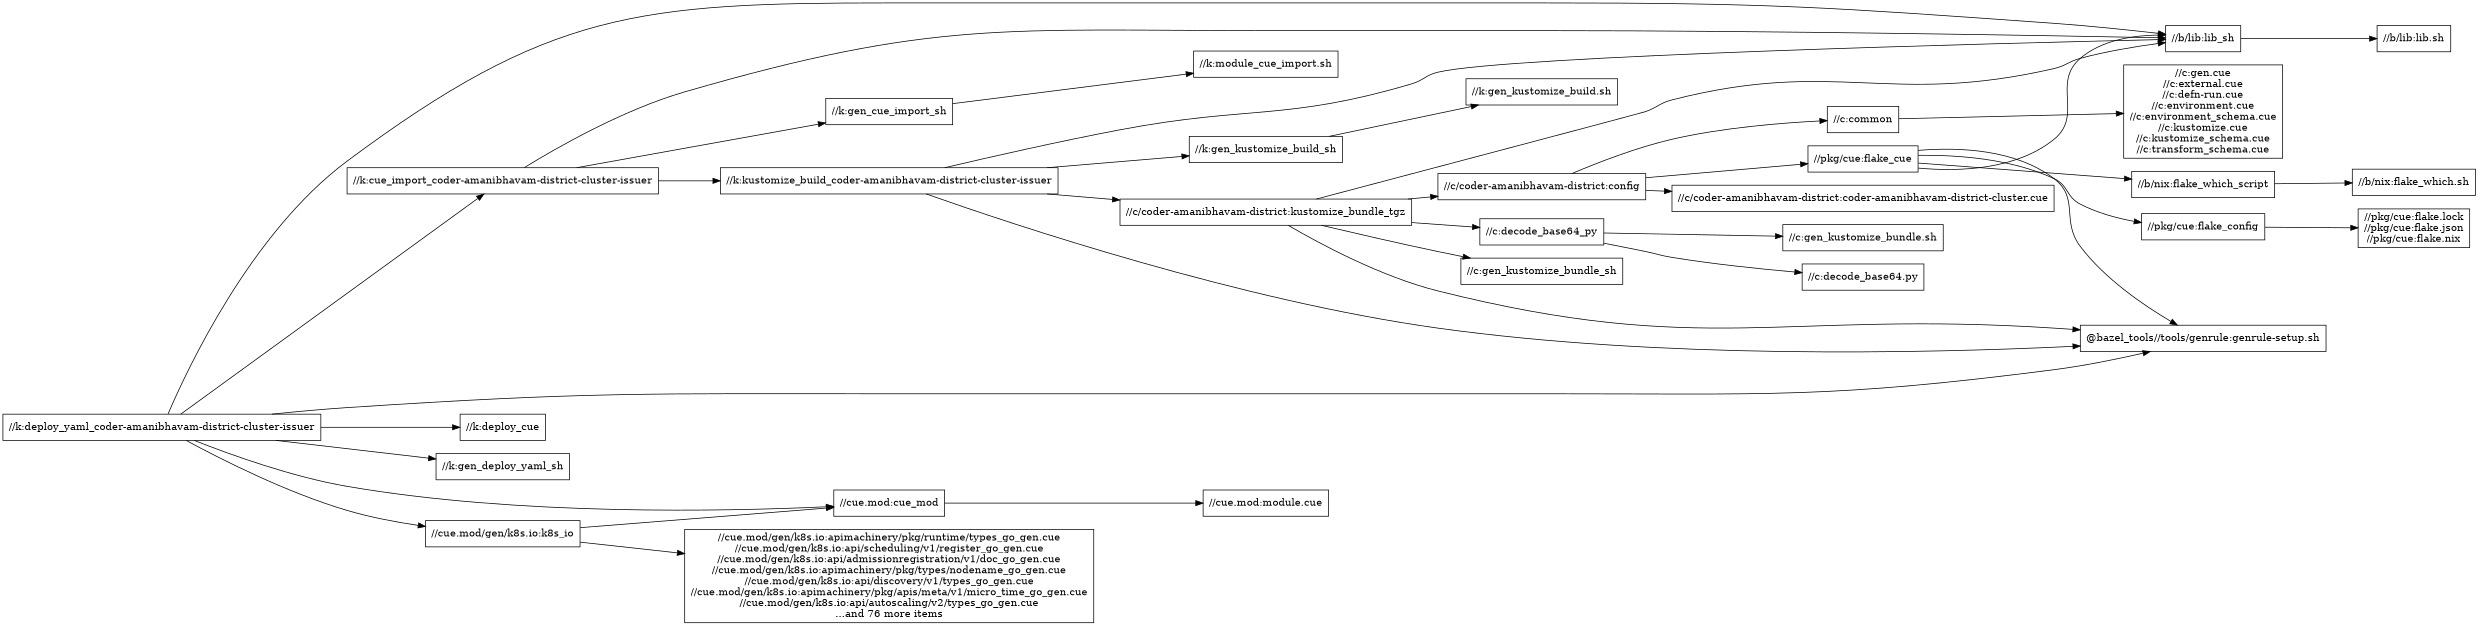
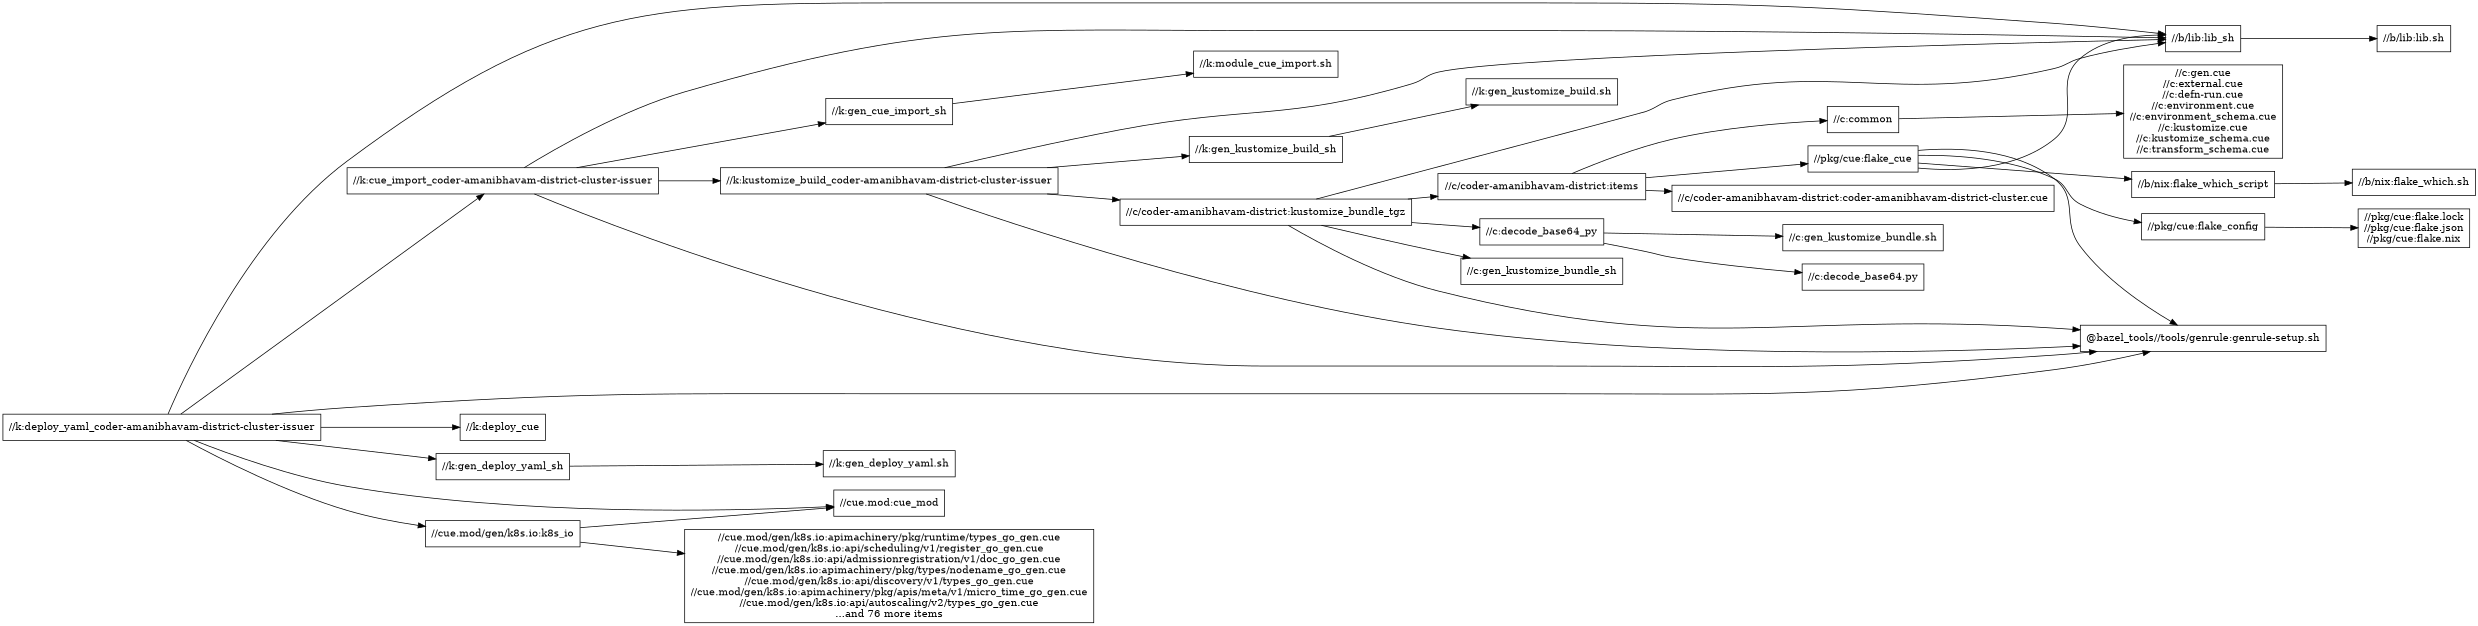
node "//c/coder-amanibhavam-district:config": label "//c/coder-amanibhavam-district:config" -> "//c/coder-amanibhavam-district:items"
edge "//k:cue_import_coder-amanibhavam-district-cluster-issuer" -> "@bazel_tools//tools/genrule:genrule-setup.sh": added
node "//k:gen_deploy_yaml.sh": added
node "//cue.mod:module.cue": removed
